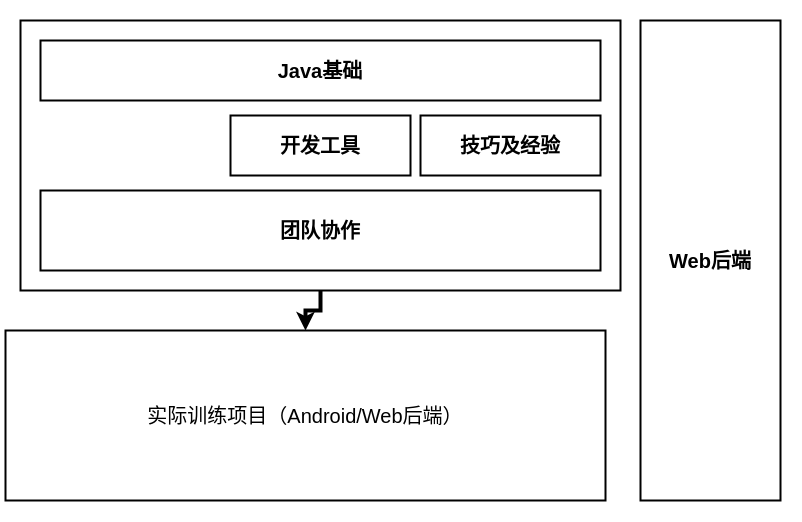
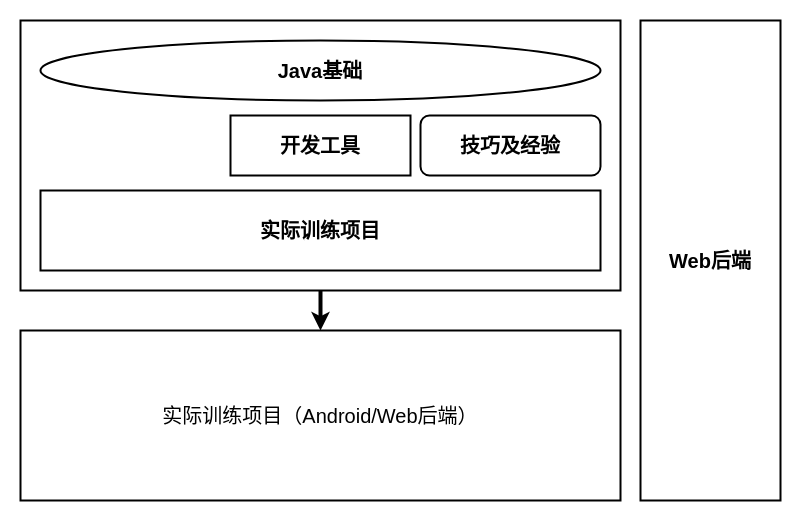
node "Java基础": shape rectangle -> ellipse
node "技巧及经验": shape rectangle -> rounded rectangle
node "团队协作": label "团队协作" -> "实际训练项目"
node "实际训练项目（Android/Web后端）": moved (306, 416) -> (321, 416)
